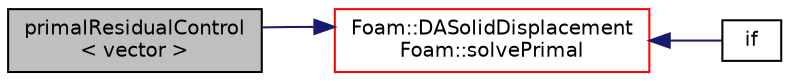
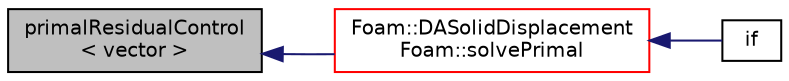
edge "primalResidualControl < vector >" -> "Foam::DASolidDisplacement Foam::solvePrimal": reversed
